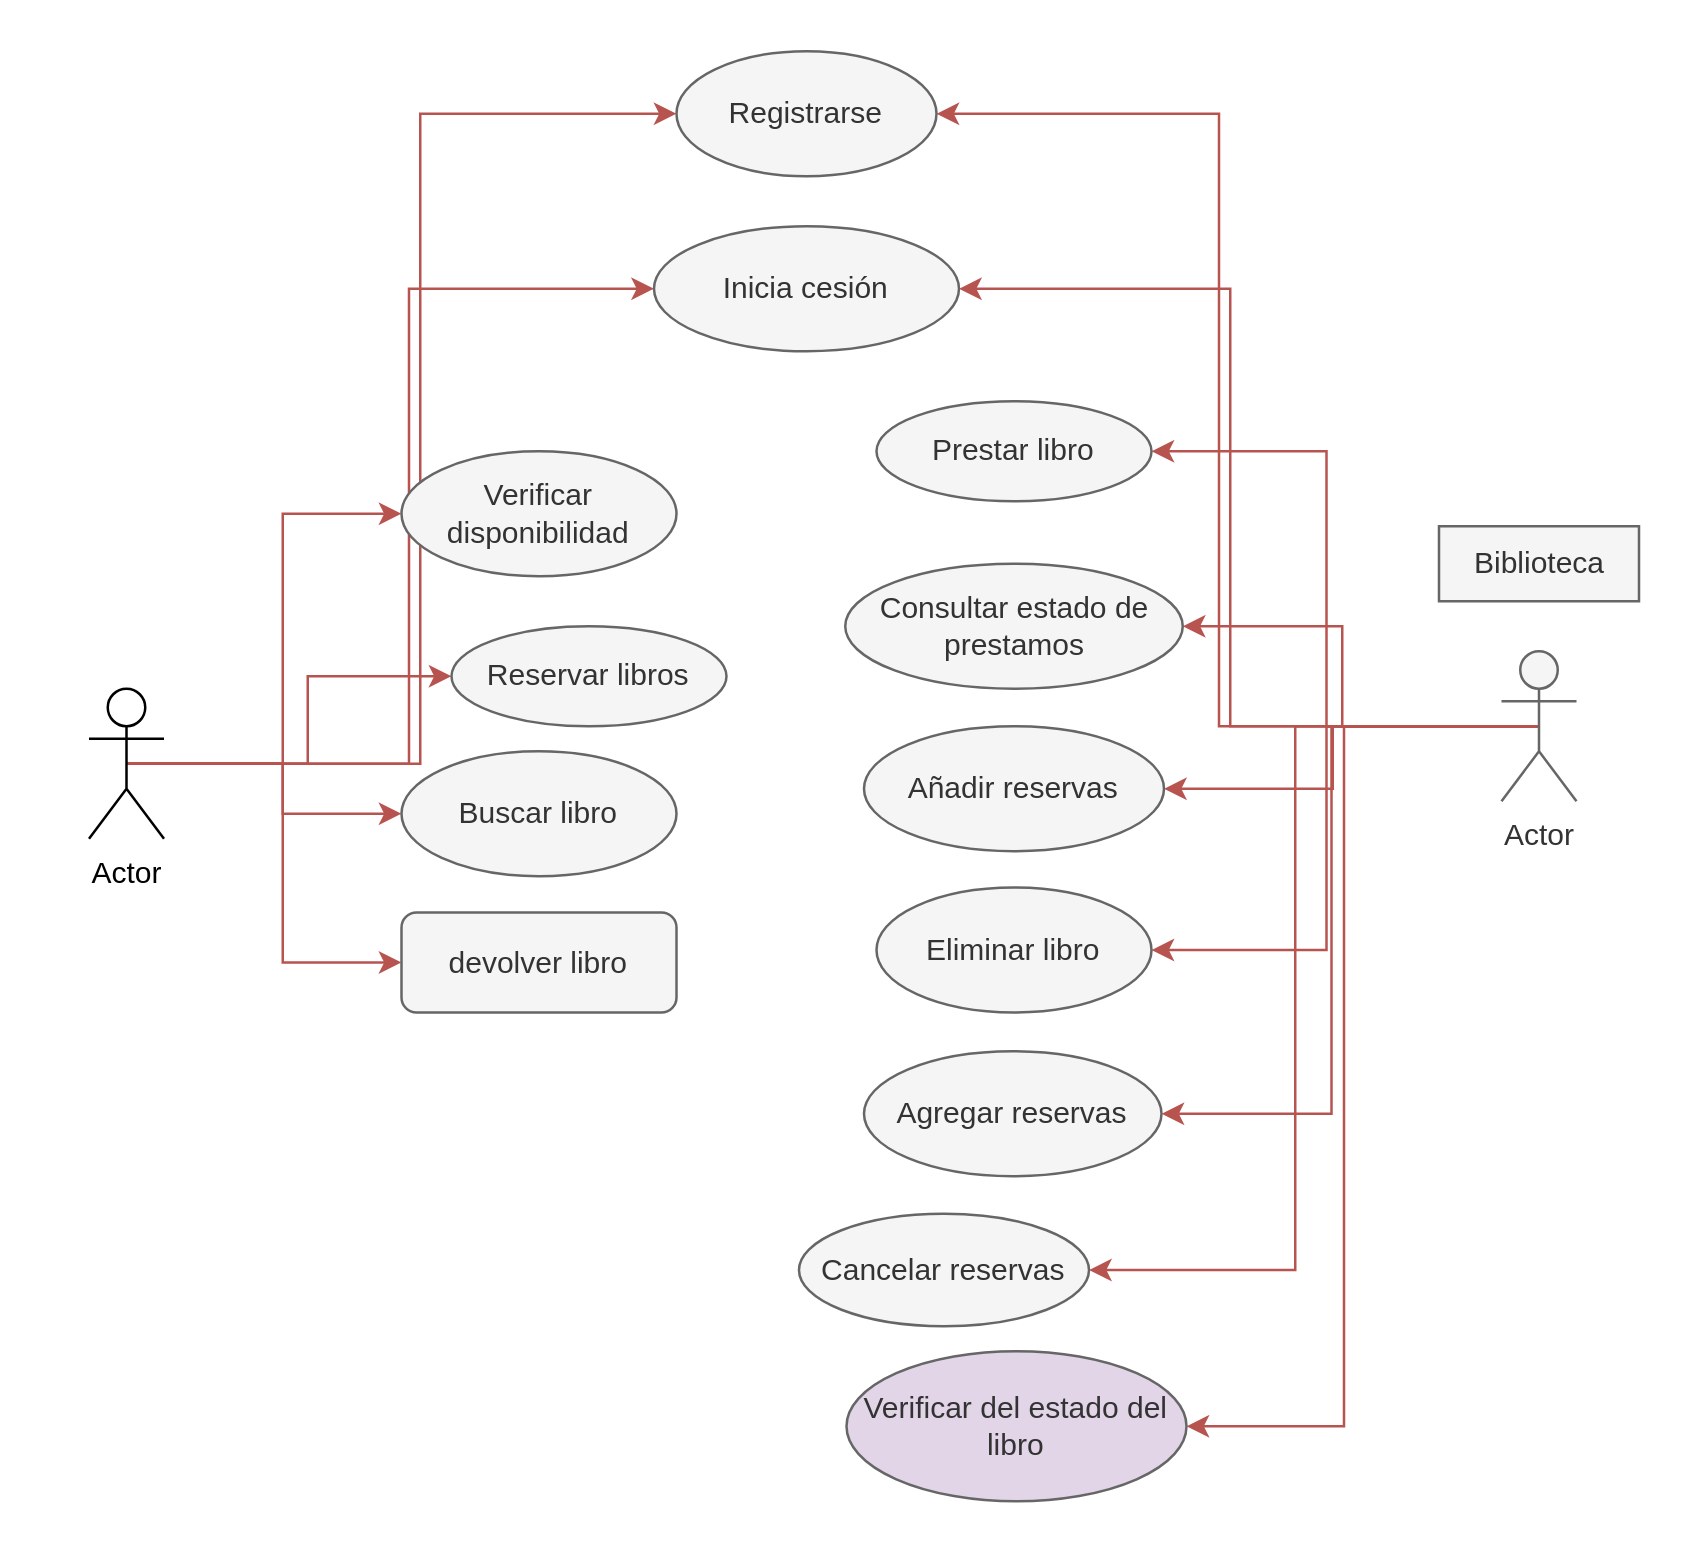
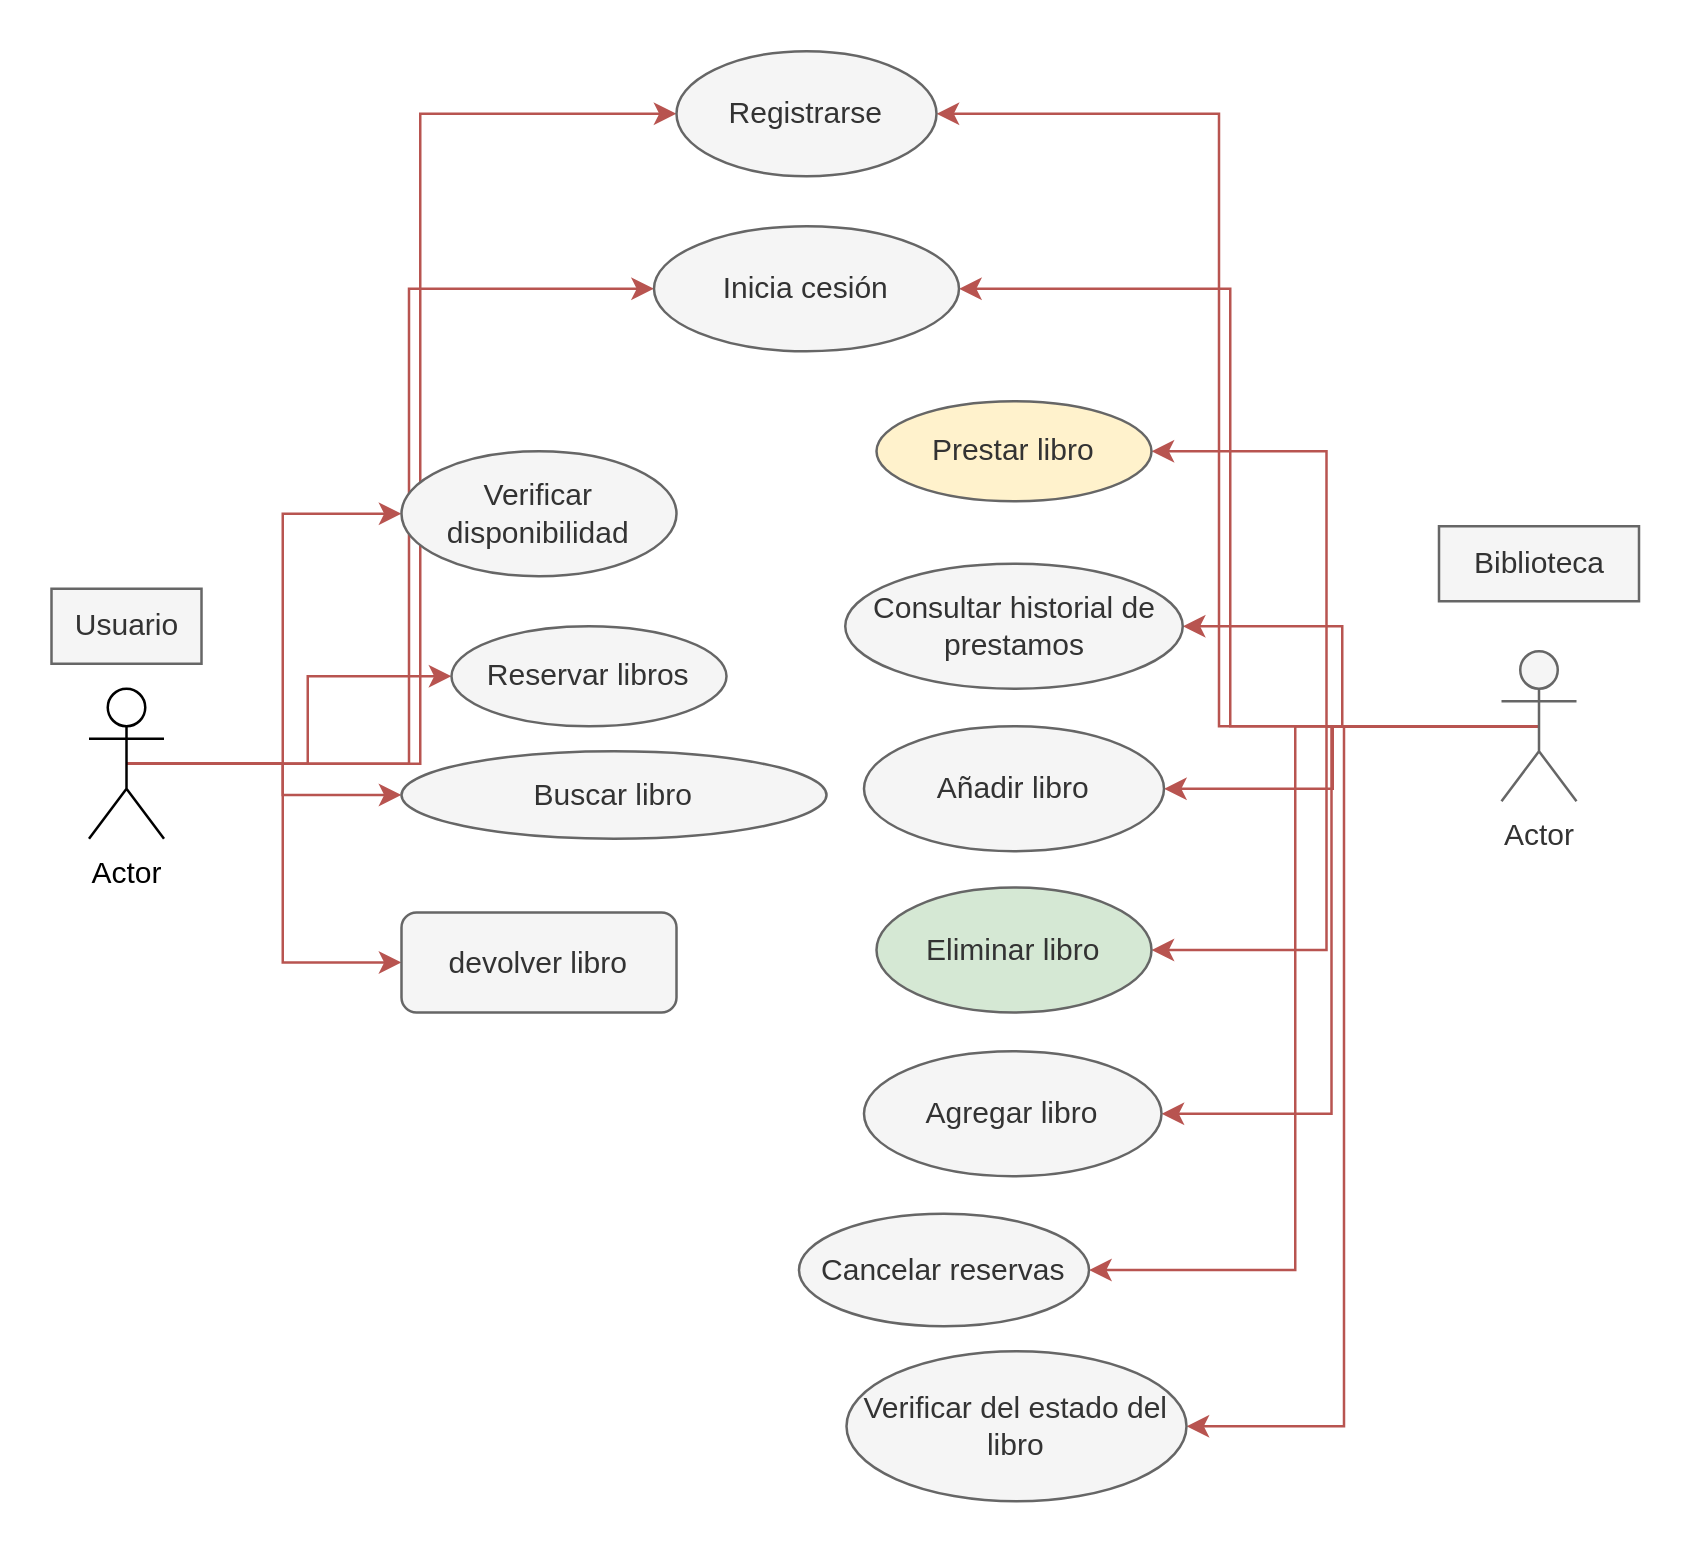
node "Prestar libro": fillcolor #f5f5f5 -> #fff2cc
node "Usuario": added
node "Consultar estado de prestamos": label "Consultar estado de prestamos" -> "Consultar historial de prestamos"
node "Añadir reservas": label "Añadir reservas" -> "Añadir libro"
node "Buscar libro": size 275x125 -> 425x88
node "Eliminar libro": fillcolor #f5f5f5 -> #d5e8d4
node "Agregar reservas": label "Agregar reservas" -> "Agregar libro"
node "Verificar del estado del libro": fillcolor #e1d5e7 -> #f5f5f5
